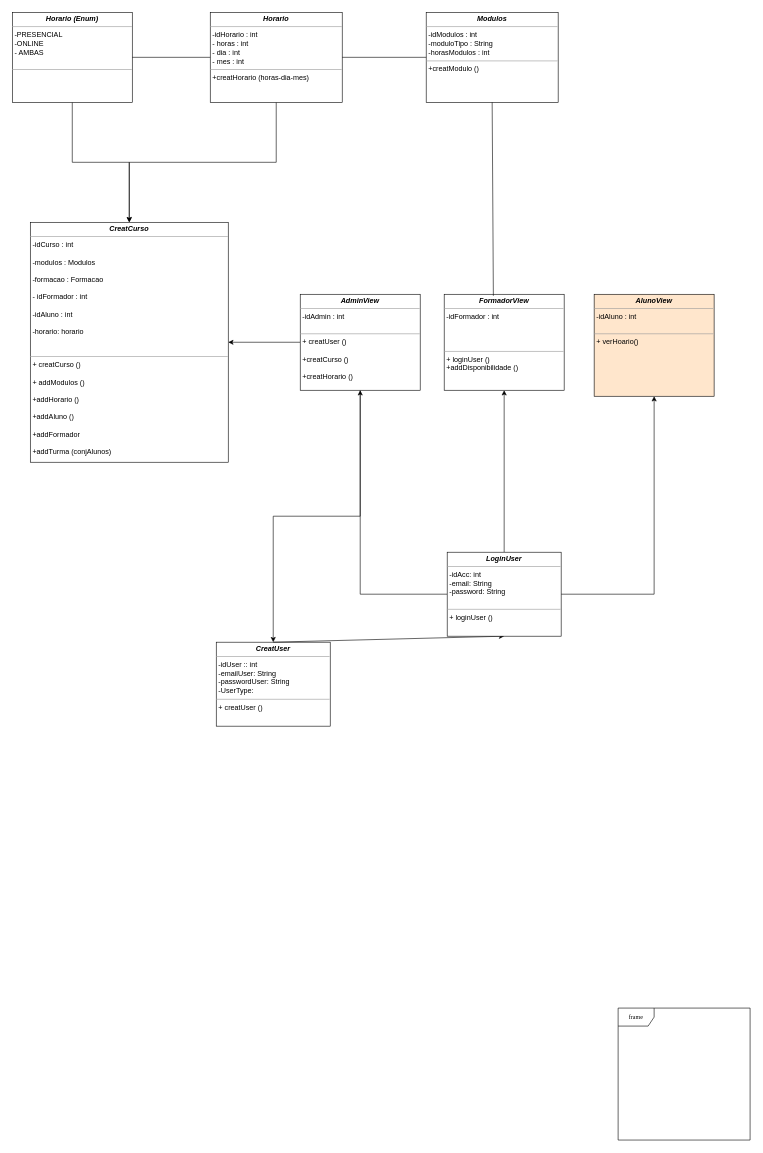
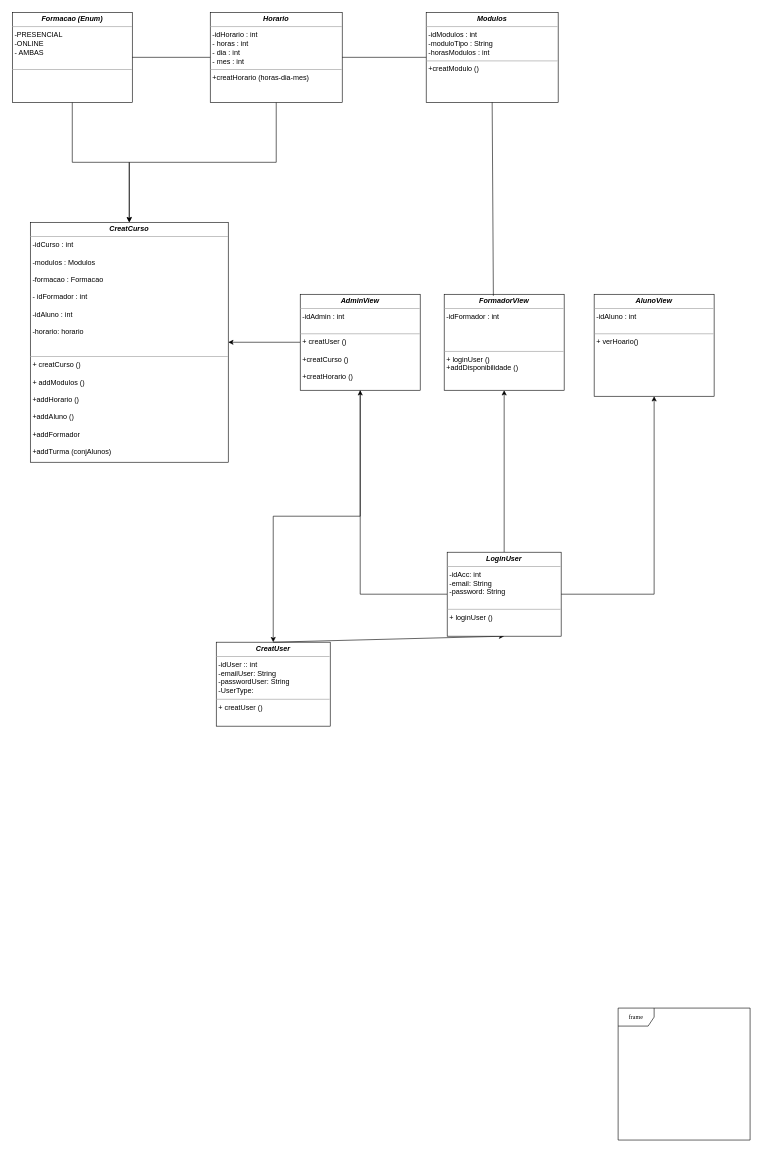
node "Horario (Enum) -PRESENCIAL -ONLINE - AMBAS": label "Horario (Enum) -PRESENCIAL -ONLINE - AMBAS" -> "Formacao (Enum) -PRESENCIAL -ONLINE - AMBAS"
node "AlunoView -idAluno : int + verHoario()": fillcolor #ffe6cc -> #ffffff
